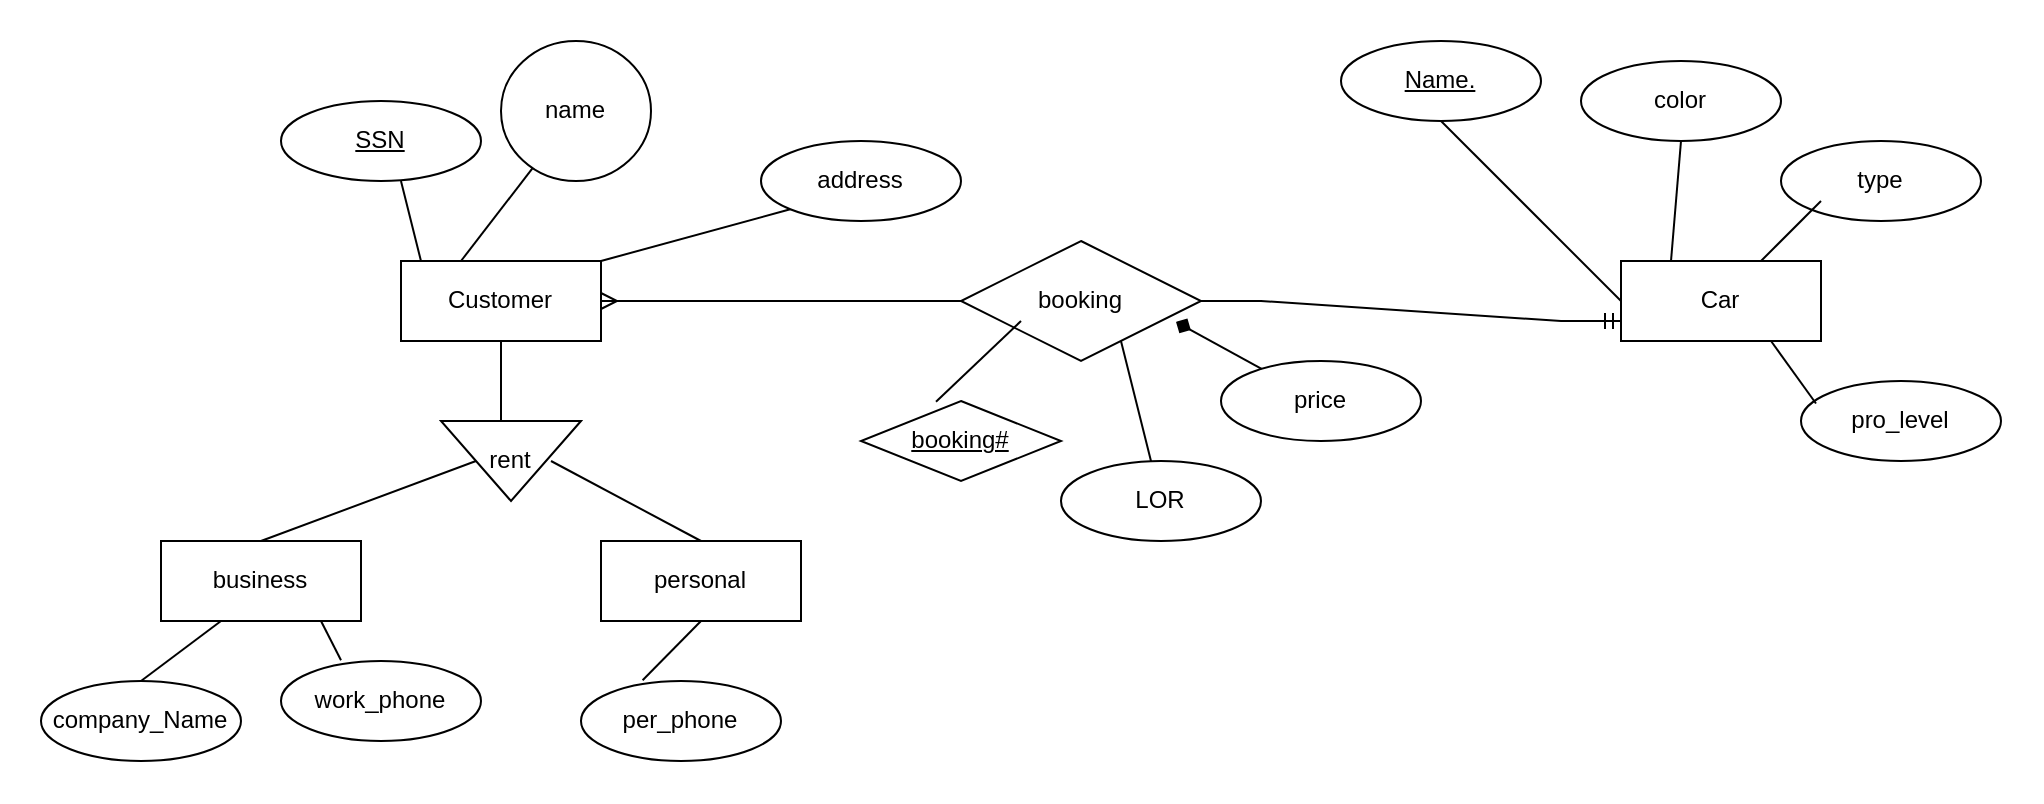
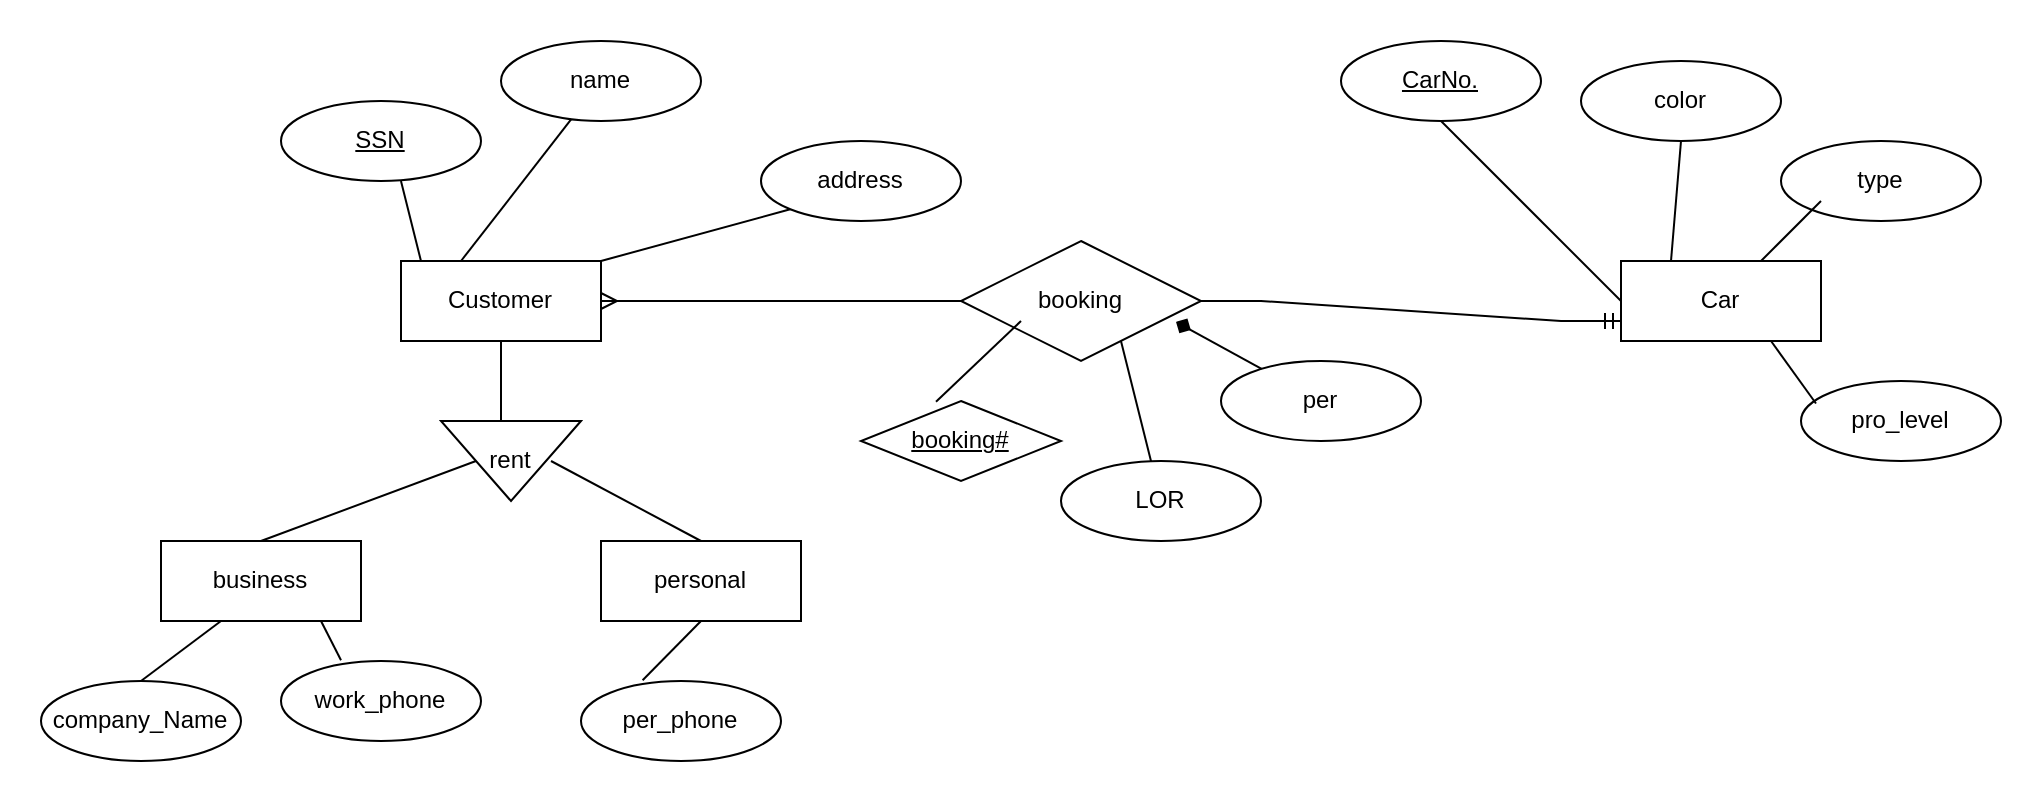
node "Name.": label "Name." -> "CarNo."
node "name": size 150x140 -> 200x80
node "price": label "price" -> "per"
